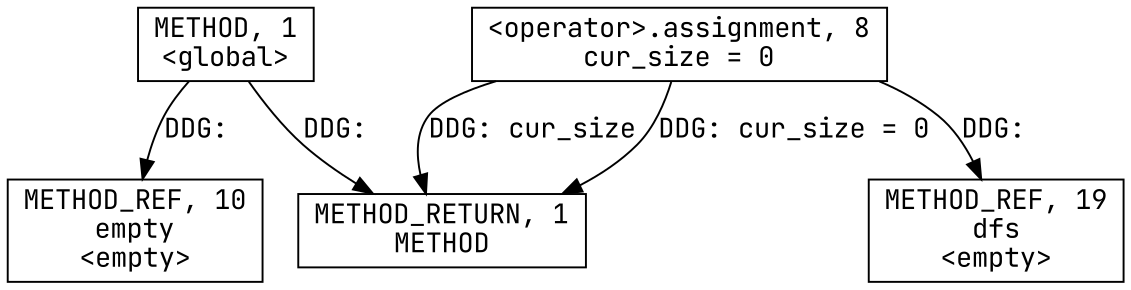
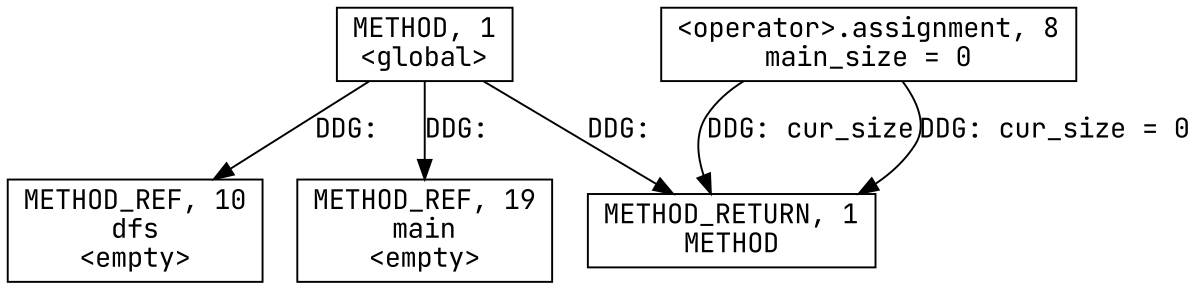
node "<operator>.assignment, 8": text "cur_size = 0" -> "main_size = 0"
edge "<operator>.assignment, 8" -> "METHOD_REF, 19": now "METHOD, 1" -> "METHOD_REF, 19"
node "METHOD_REF, 10": text "empty" -> "dfs"
node "METHOD_REF, 19": text "dfs" -> "main"
